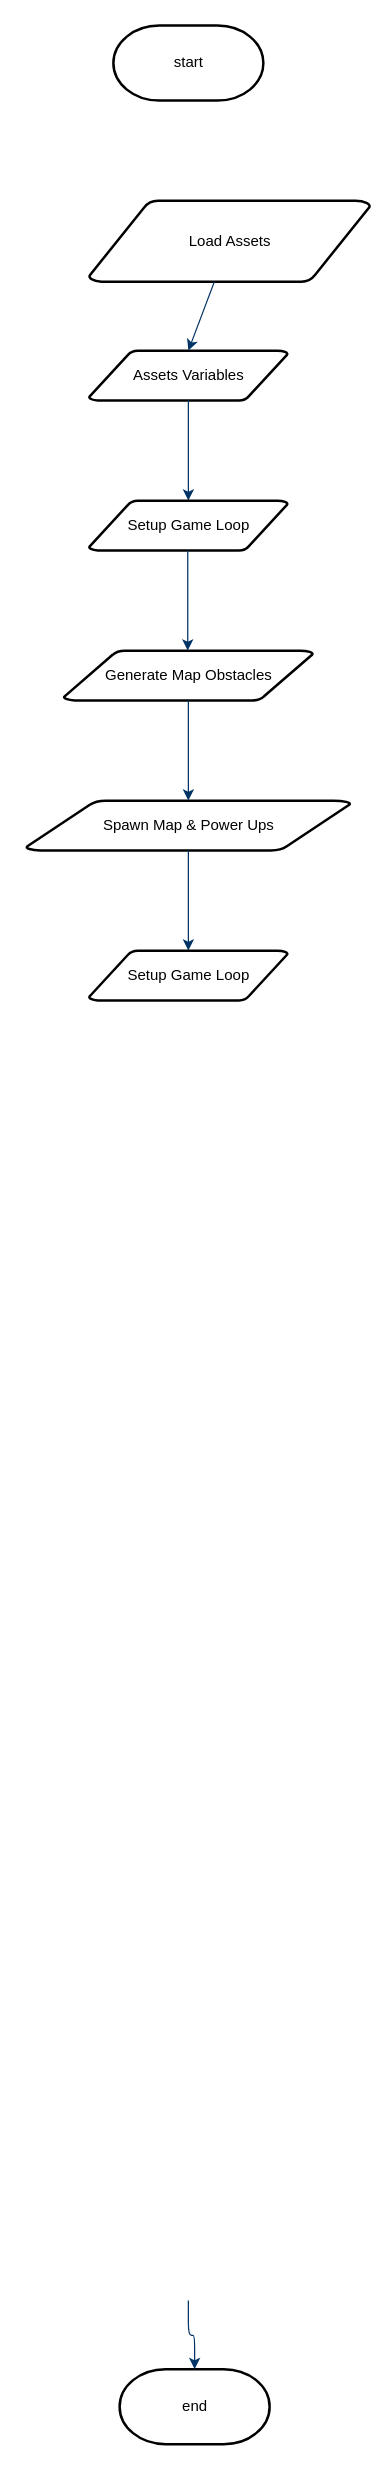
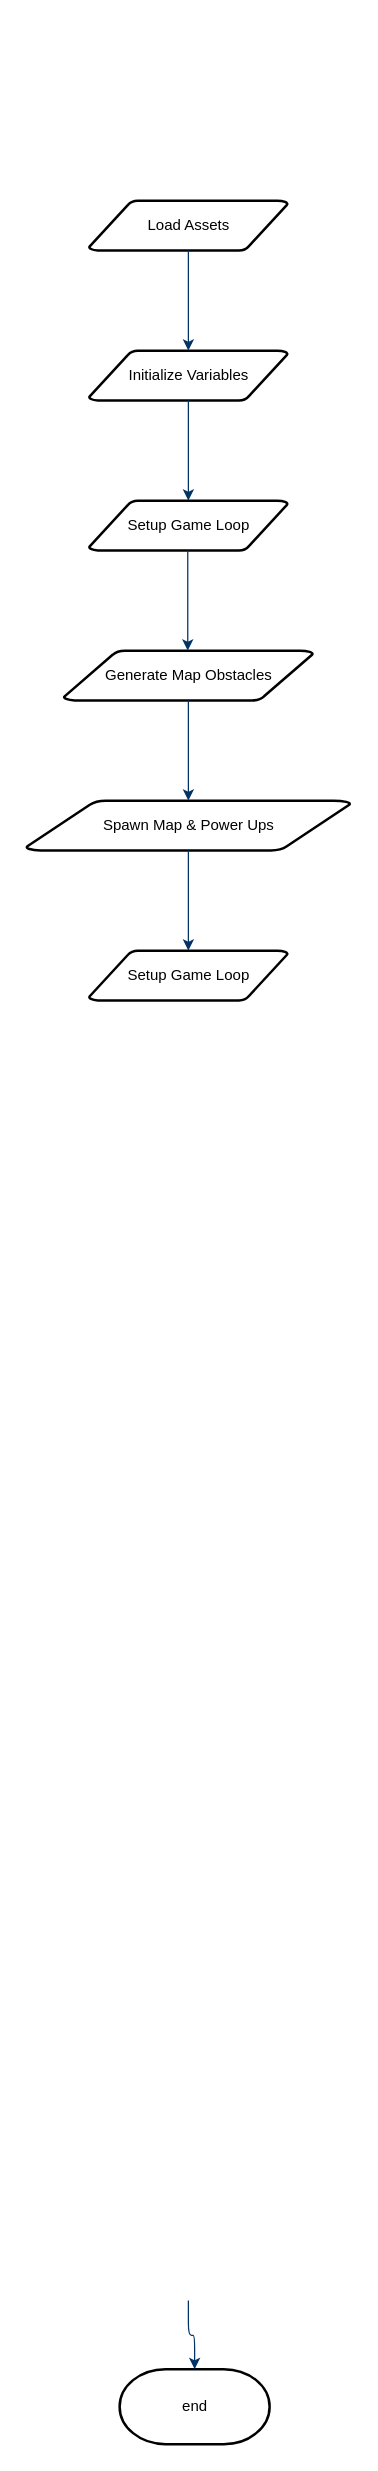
node "start": removed
node "Load Assets": size 281x81 -> 199x50
node "Assets Variables": label "Assets Variables" -> "Initialize Variables"
